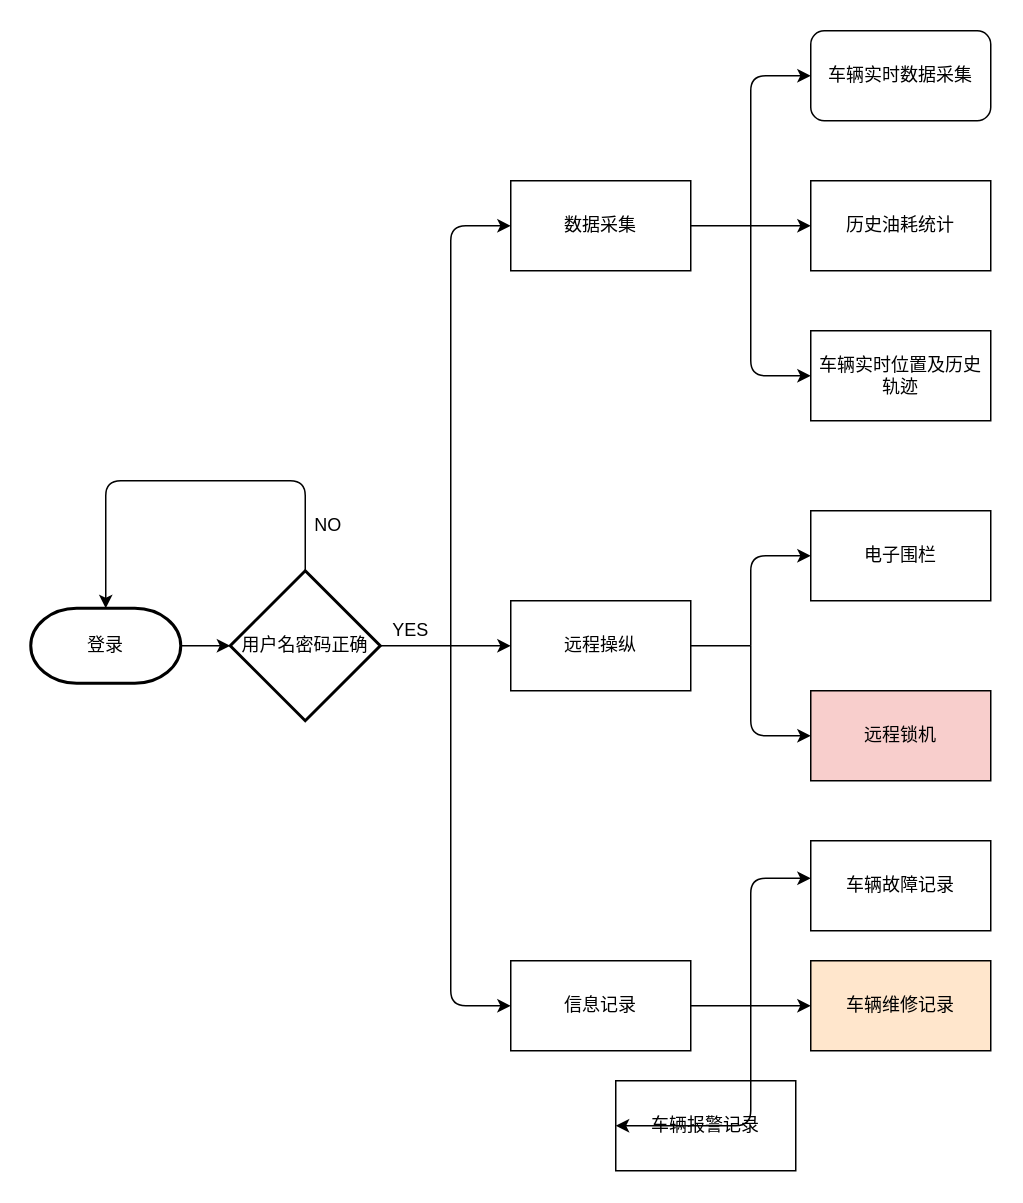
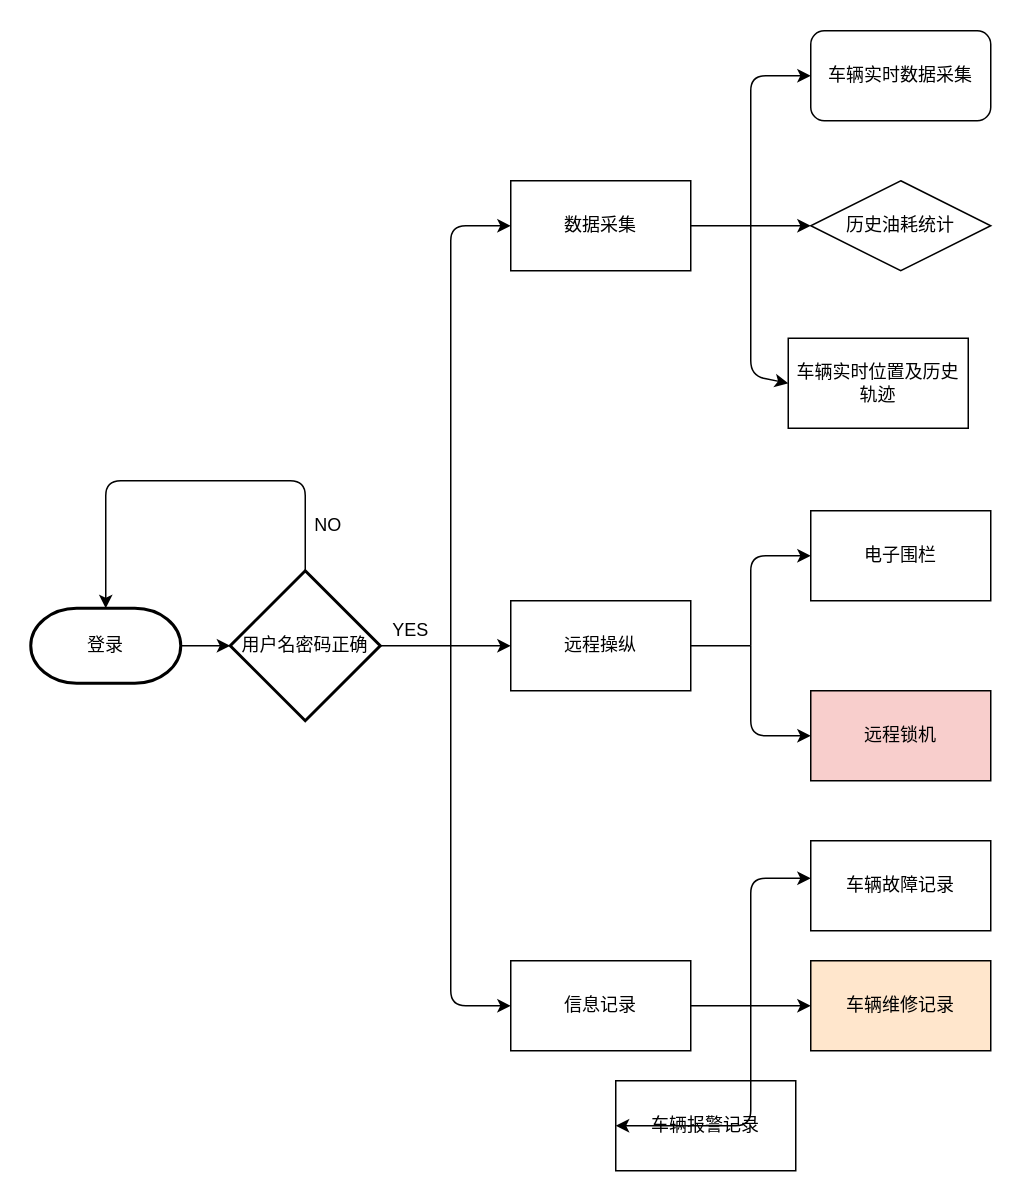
node "历史油耗统计": shape rectangle -> diamond
node "车辆实时位置及历史轨迹": moved (901, 376) -> (878, 383)
